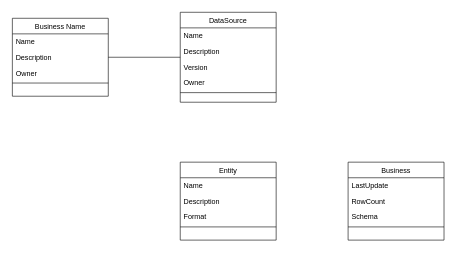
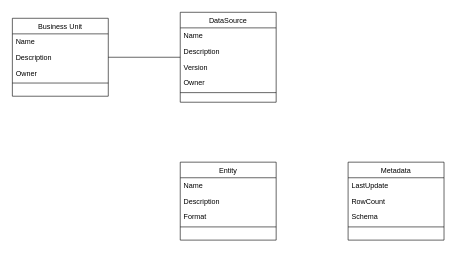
node "Business Name": label "Business Name" -> "Business Unit"
node "Business": label "Business" -> "Metadata"
